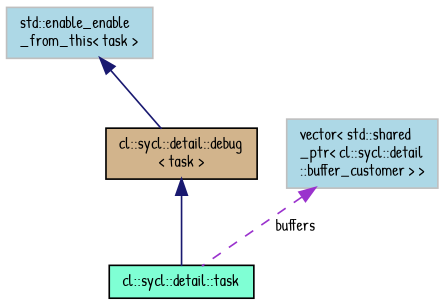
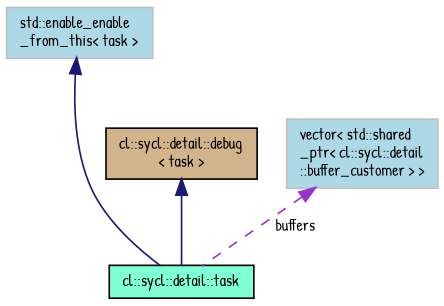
edge "cl::sycl::detail::debug < task >" -> "std::enable_enable _from_this< task >": now "cl::sycl::detail::task" -> "std::enable_enable _from_this< task >"
